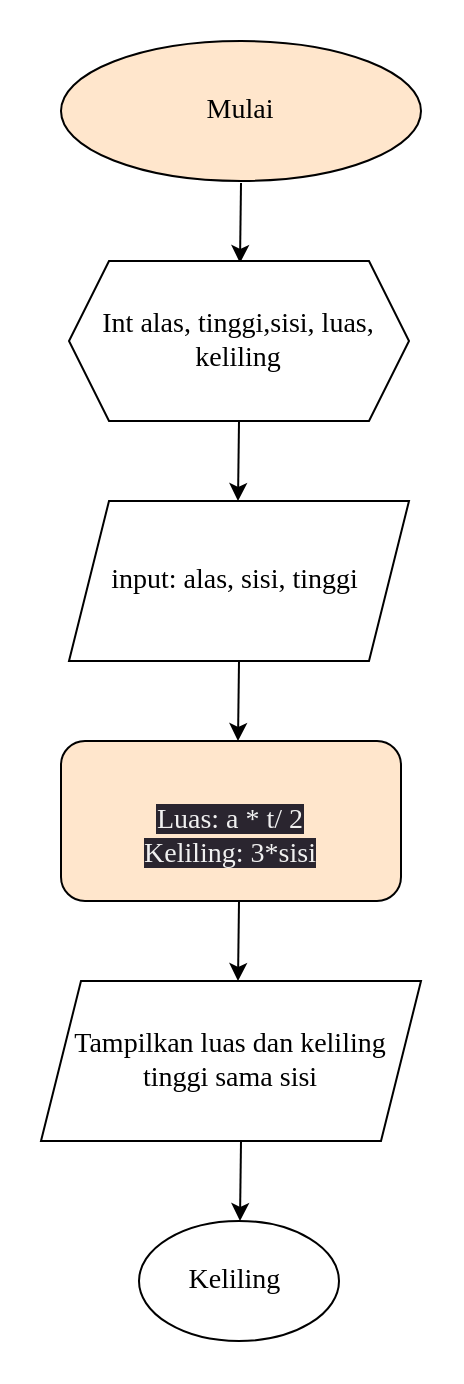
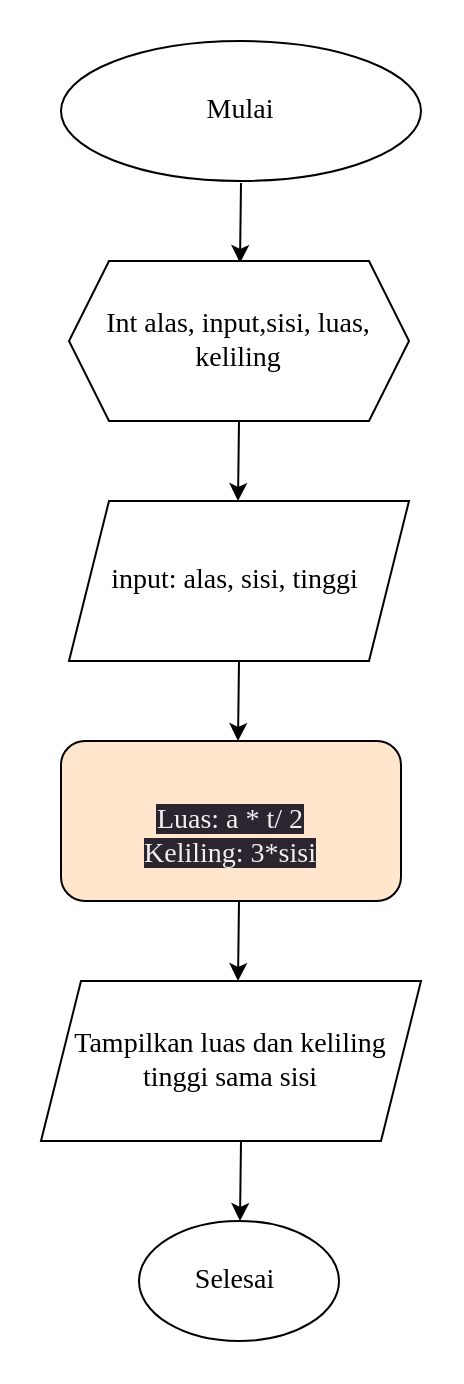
node "Mulai": fillcolor #ffe6cc -> #ffffff
node "Int alas, tinggi,sisi, luas, keliling": label "Int alas, tinggi,sisi, luas, keliling" -> "Int alas, input,sisi, luas, keliling"
node "Keliling": label "Keliling" -> "Selesai"
